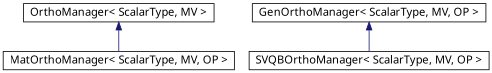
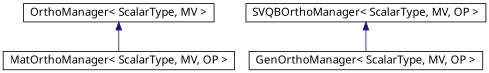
edge "SVQBOrthoManager< ScalarType, MV, OP >" -> "GenOrthoManager< ScalarType, MV, OP >": reversed
